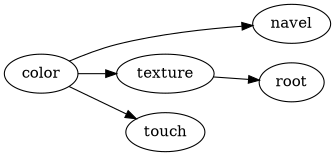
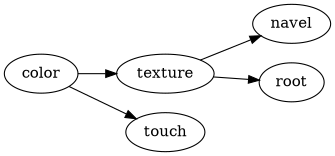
edge "color" -> "navel": now "texture" -> "navel"
